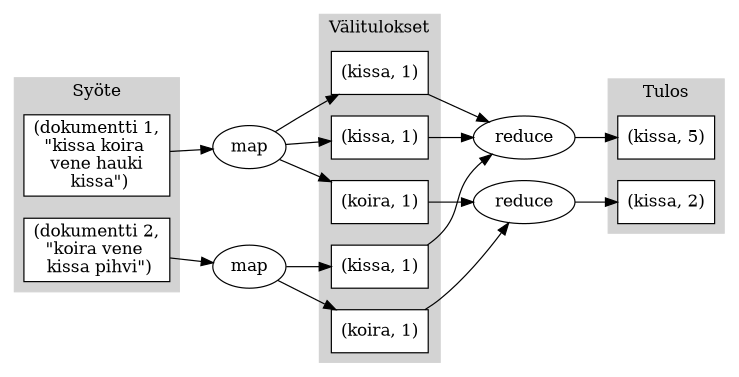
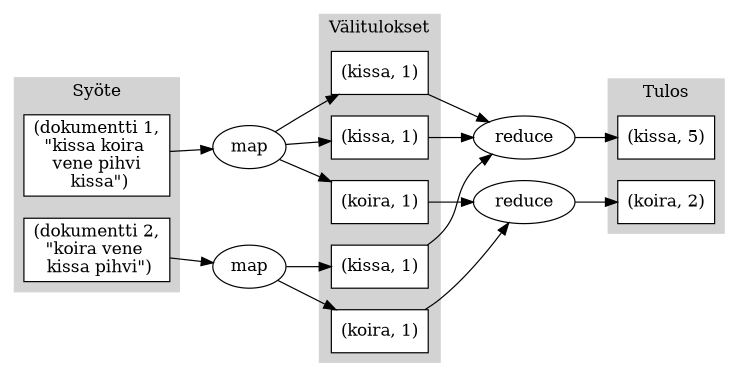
node "(dokumentti 1,": text "vene hauki" -> "vene pihvi"
node "(kissa, 2)": label "(kissa, 2)" -> "(koira, 2)"
